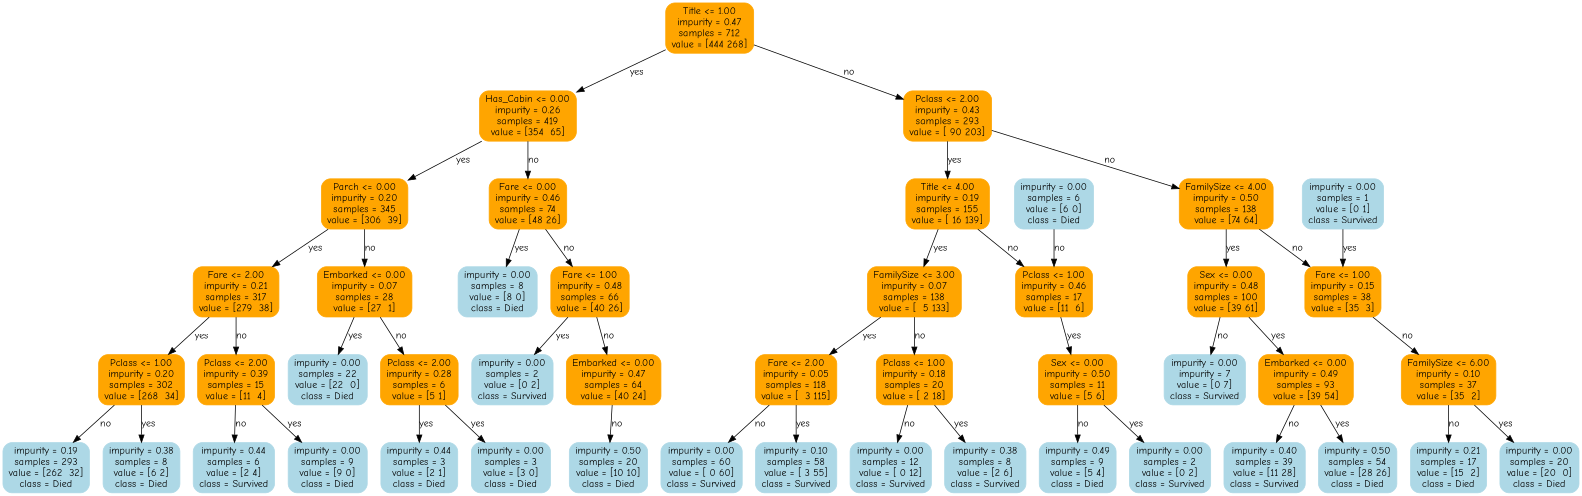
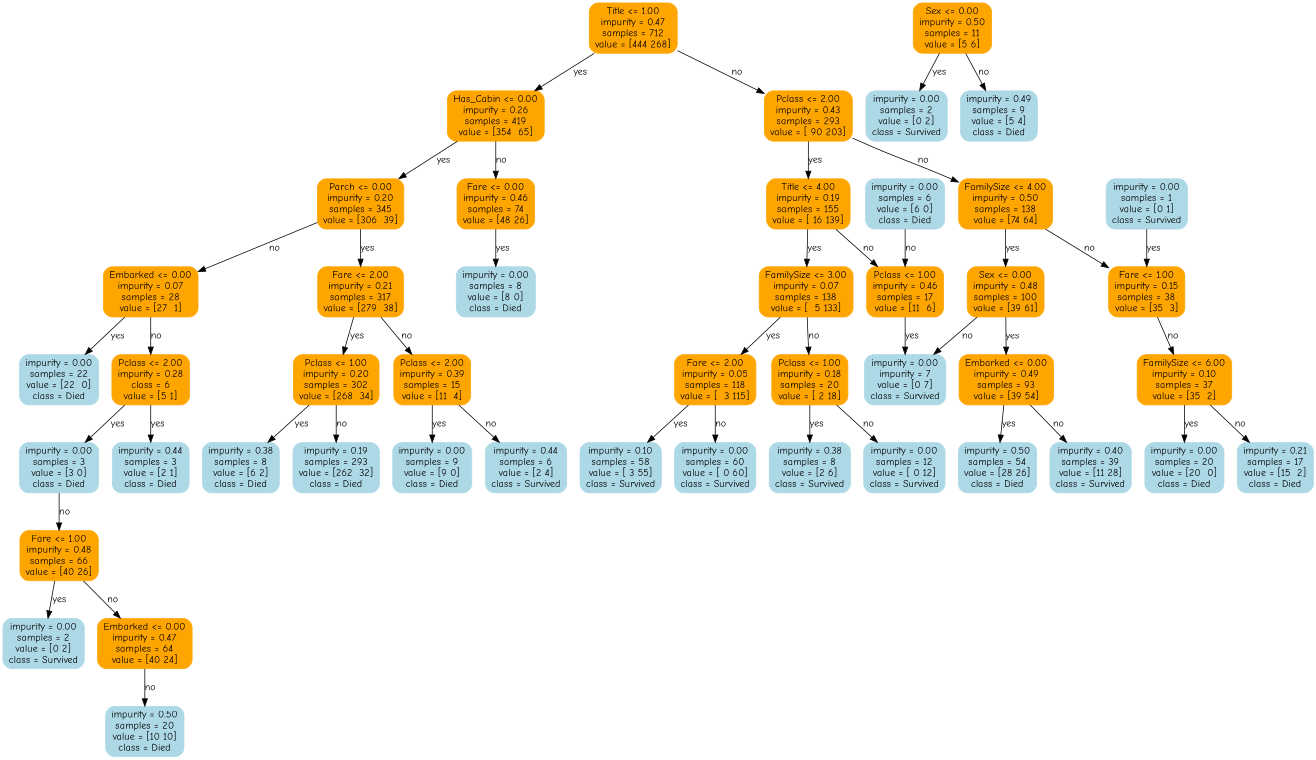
edge "Fare <= 0.00 impurity = 0.46 samples = 74 value = [48 26]" -> "Fare <= 1.00 impurity = 0.48 samples = 66 value = [40 26]": now "impurity = 0.00 samples = 3 value = [3 0] class = Died" -> "Fare <= 1.00 impurity = 0.48 samples = 66 value = [40 26]"
edge "Pclass <= 1.00 impurity = 0.46 samples = 17 value = [11  6]" -> "Sex <= 0.00 impurity = 0.50 samples = 11 value = [5 6]": now "Pclass <= 1.00 impurity = 0.46 samples = 17 value = [11  6]" -> "impurity = 0.00 impurity = 7 value = [0 7] class = Survived"
node "Pclass <= 2.00 impurity = 0.28 samples = 6 value = [5 1]": label "Pclass <= 2.00 impurity = 0.28 samples = 6 value = [5 1]" -> "Pclass <= 2.00 impurity = 0.28 class = 6 value = [5 1]"
